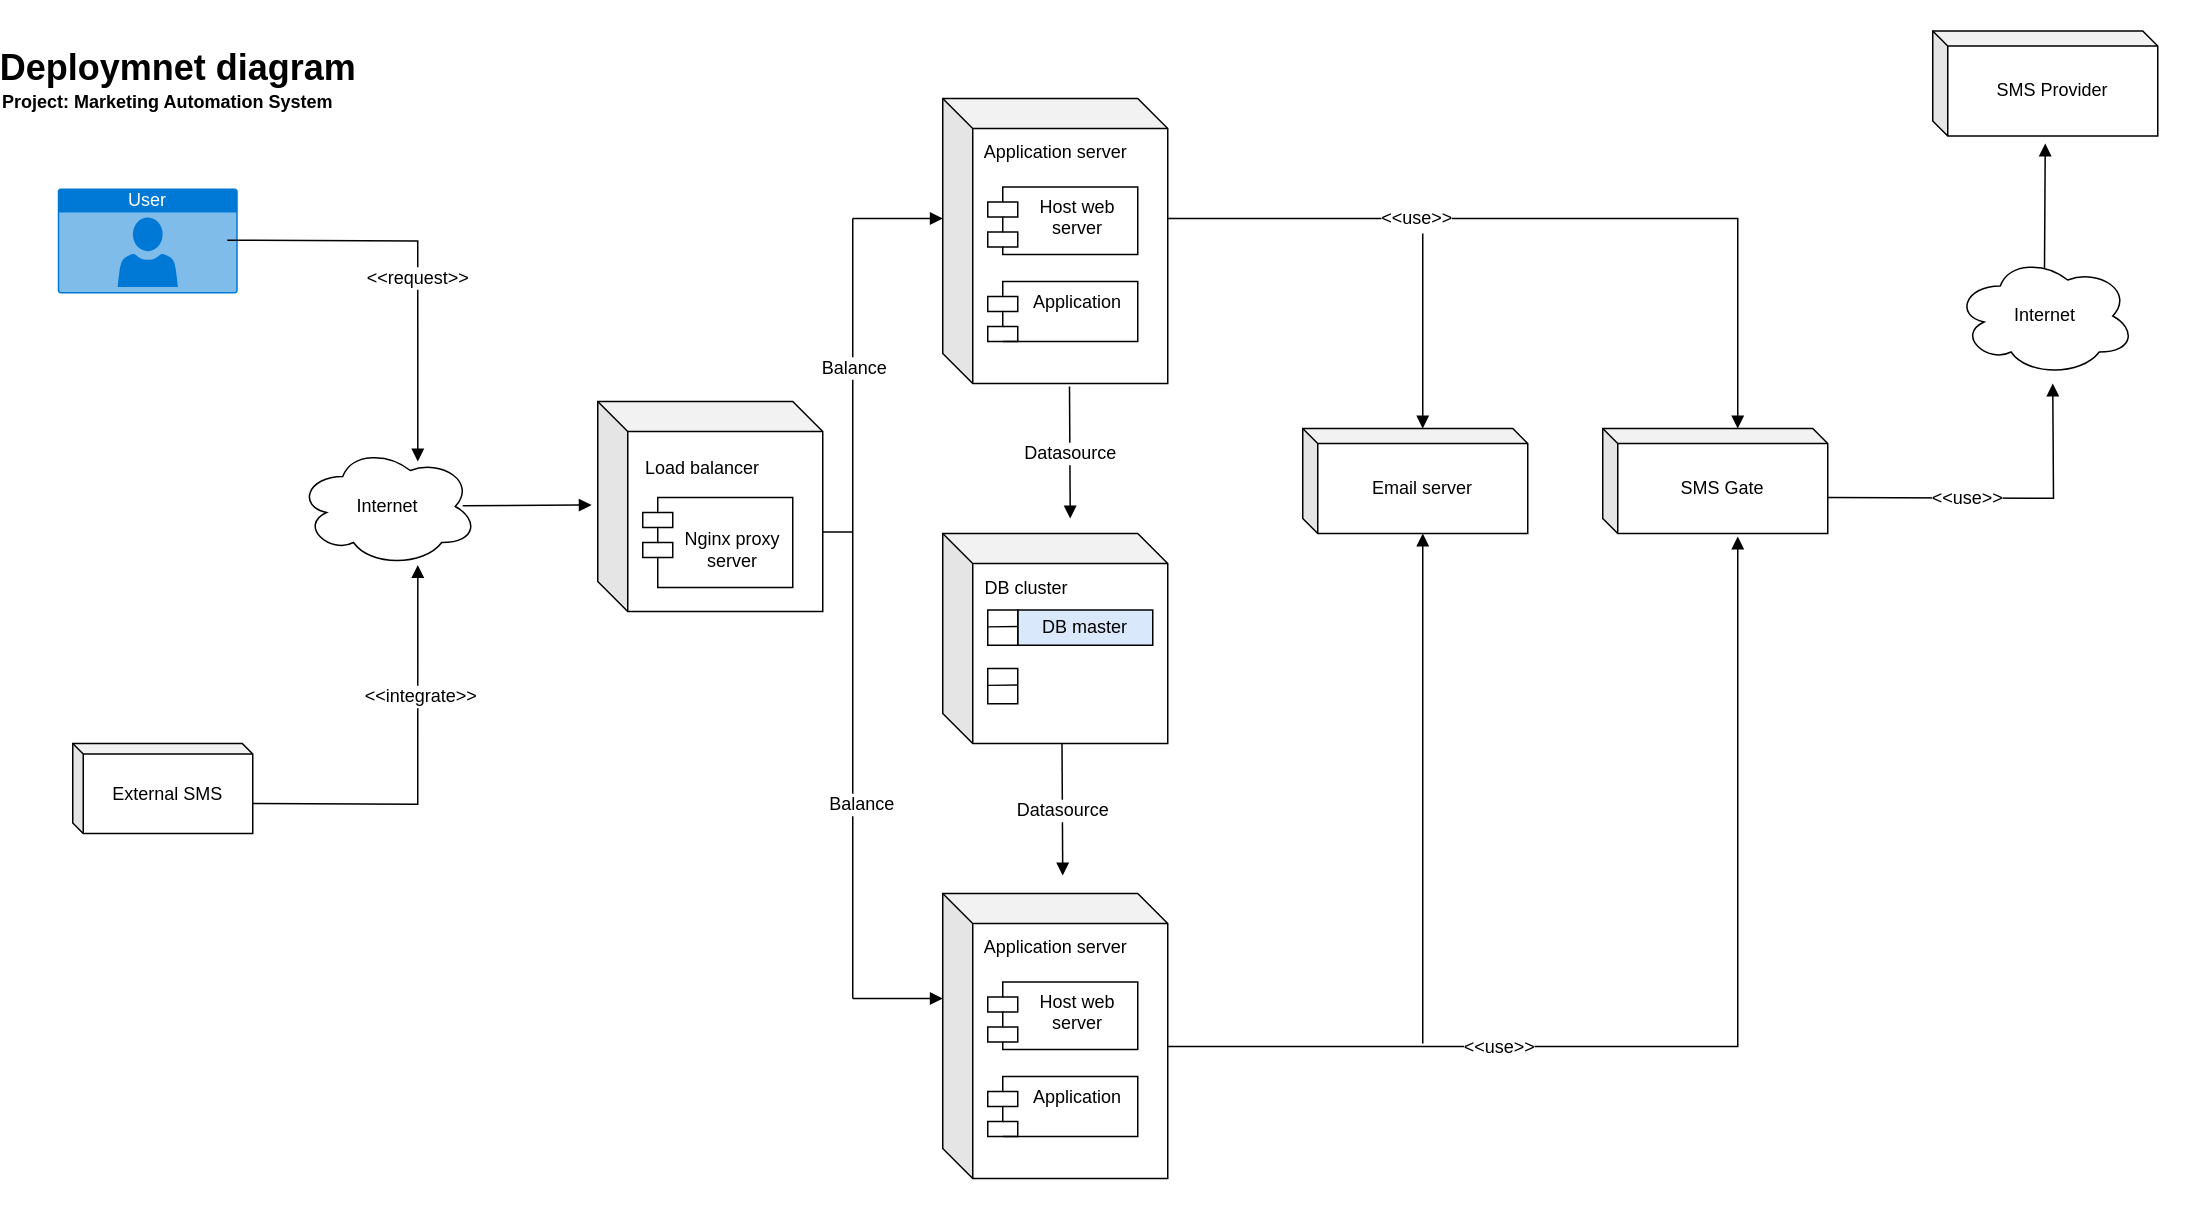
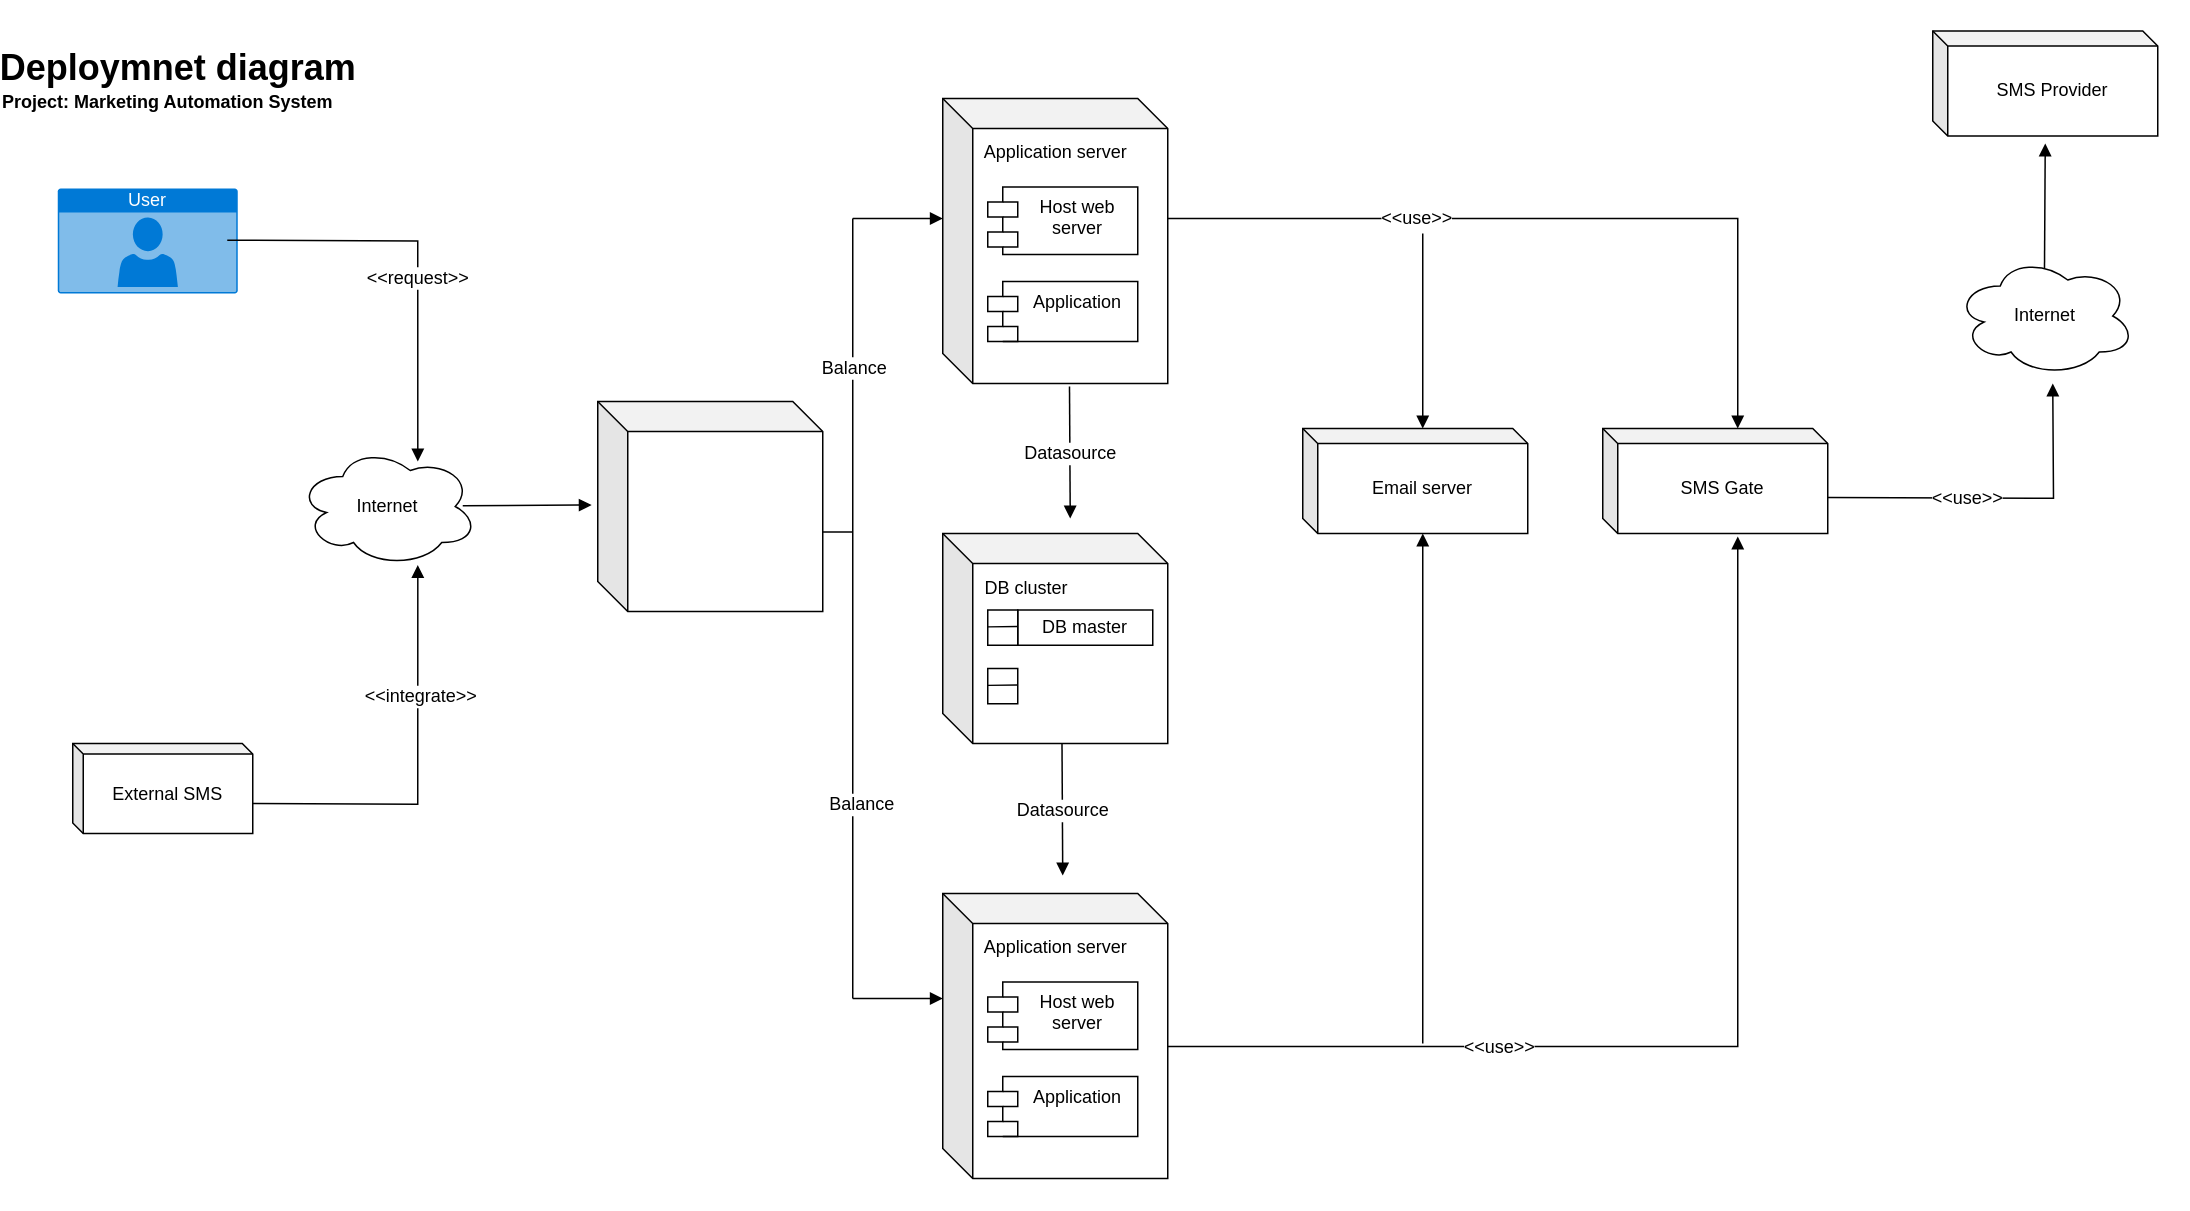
node "Load balancer": removed
node "Nginx proxy server": removed
node "DB master": fillcolor #dae8fc -> #ffffff
